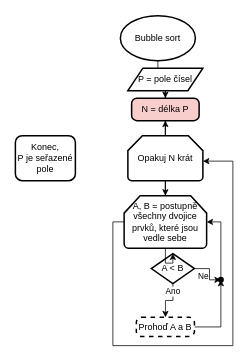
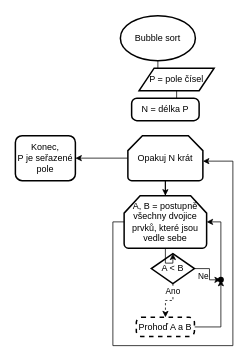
node "P = pole čísel": moved (165, 79) -> (177, 79)
node "N = délka P": fillcolor #f8cecc -> #ffffff
edge "Opakuj N krát" -> "N = délka P": now "Opakuj N krát" -> "Konec, P je seřazené pole"
edge "A < B" -> "Prohoď A a B": style solid -> dashed
